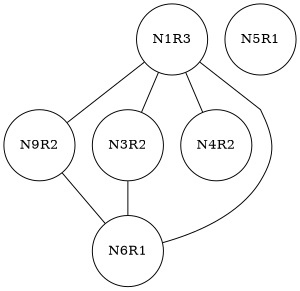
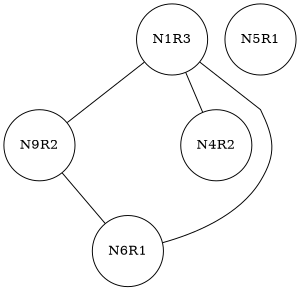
node "N3R2": removed
